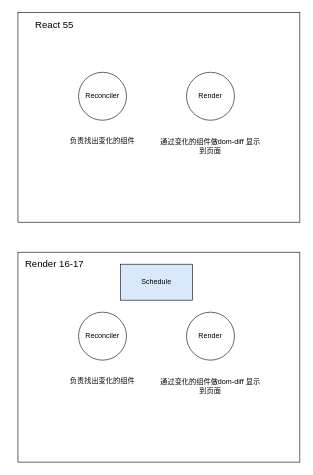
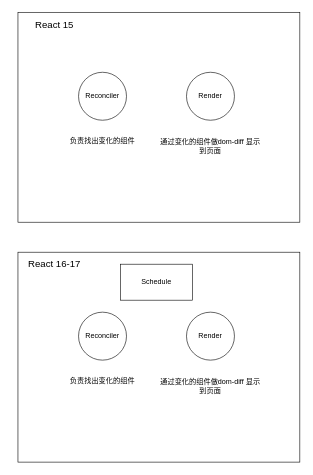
node "React 55": label "React 55" -> "React 15"
node "Render 16-17": label "Render 16-17" -> "React 16-17"
node "Schedule": fillcolor #dae8fc -> #ffffff
